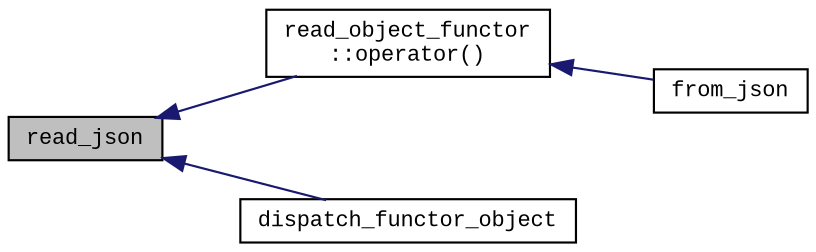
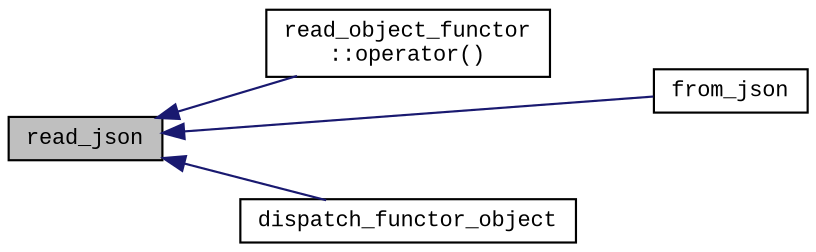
edge "from_json" -> "read_object_functor ::operator()": now "from_json" -> "read_json"
